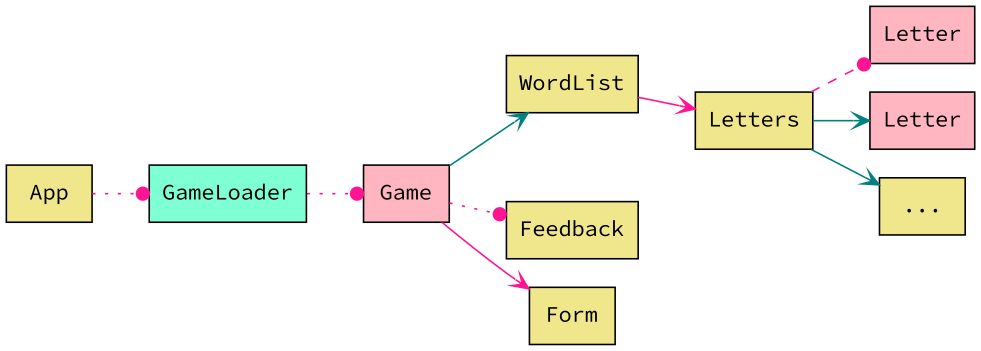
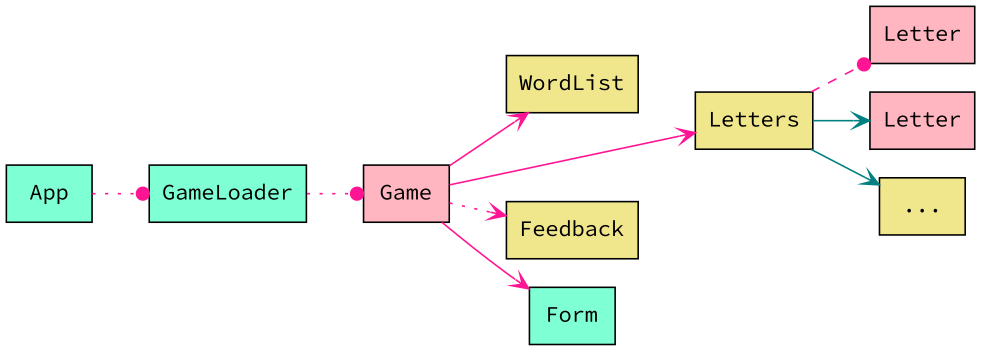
edge "WordList" -> "Letters": now "Game" -> "Letters"
edge "Game" -> "WordList": color teal -> deeppink
node "App": fillcolor khaki -> aquamarine
edge "Game" -> "Feedback": arrowhead dot -> vee
node "Form": fillcolor khaki -> aquamarine
